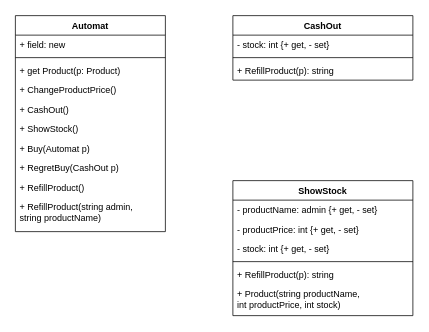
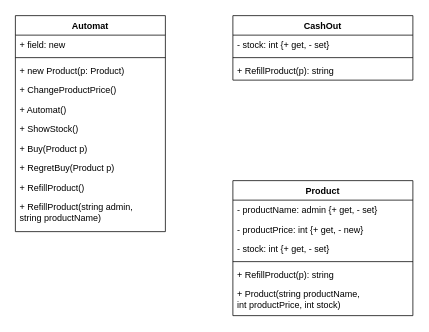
node "+ get Product(p: Product)": label "+ get Product(p: Product)" -> "+ new Product(p: Product)"
node "+ CashOut()": label "+ CashOut()" -> "+ Automat()"
node "+ Buy(Automat p)": label "+ Buy(Automat p)" -> "+ Buy(Product p)"
node "+ RegretBuy(CashOut p)": label "+ RegretBuy(CashOut p)" -> "+ RegretBuy(Product p)"
node "ShowStock": label "ShowStock" -> "Product"
node "- productPrice: int {+ get, - set}": label "- productPrice: int {+ get, - set}" -> "- productPrice: int {+ get, - new}"
